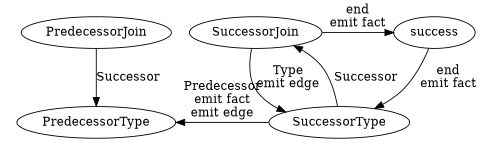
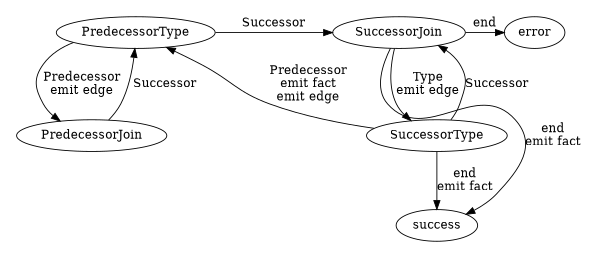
edge "PredecessorType" -> "SuccessorJoin": added, label "Successor"
node "error": added
edge "PredecessorType" -> "PredecessorJoin": added, label "Predecessor emit edge"
edge "success" -> "SuccessorType": reversed
